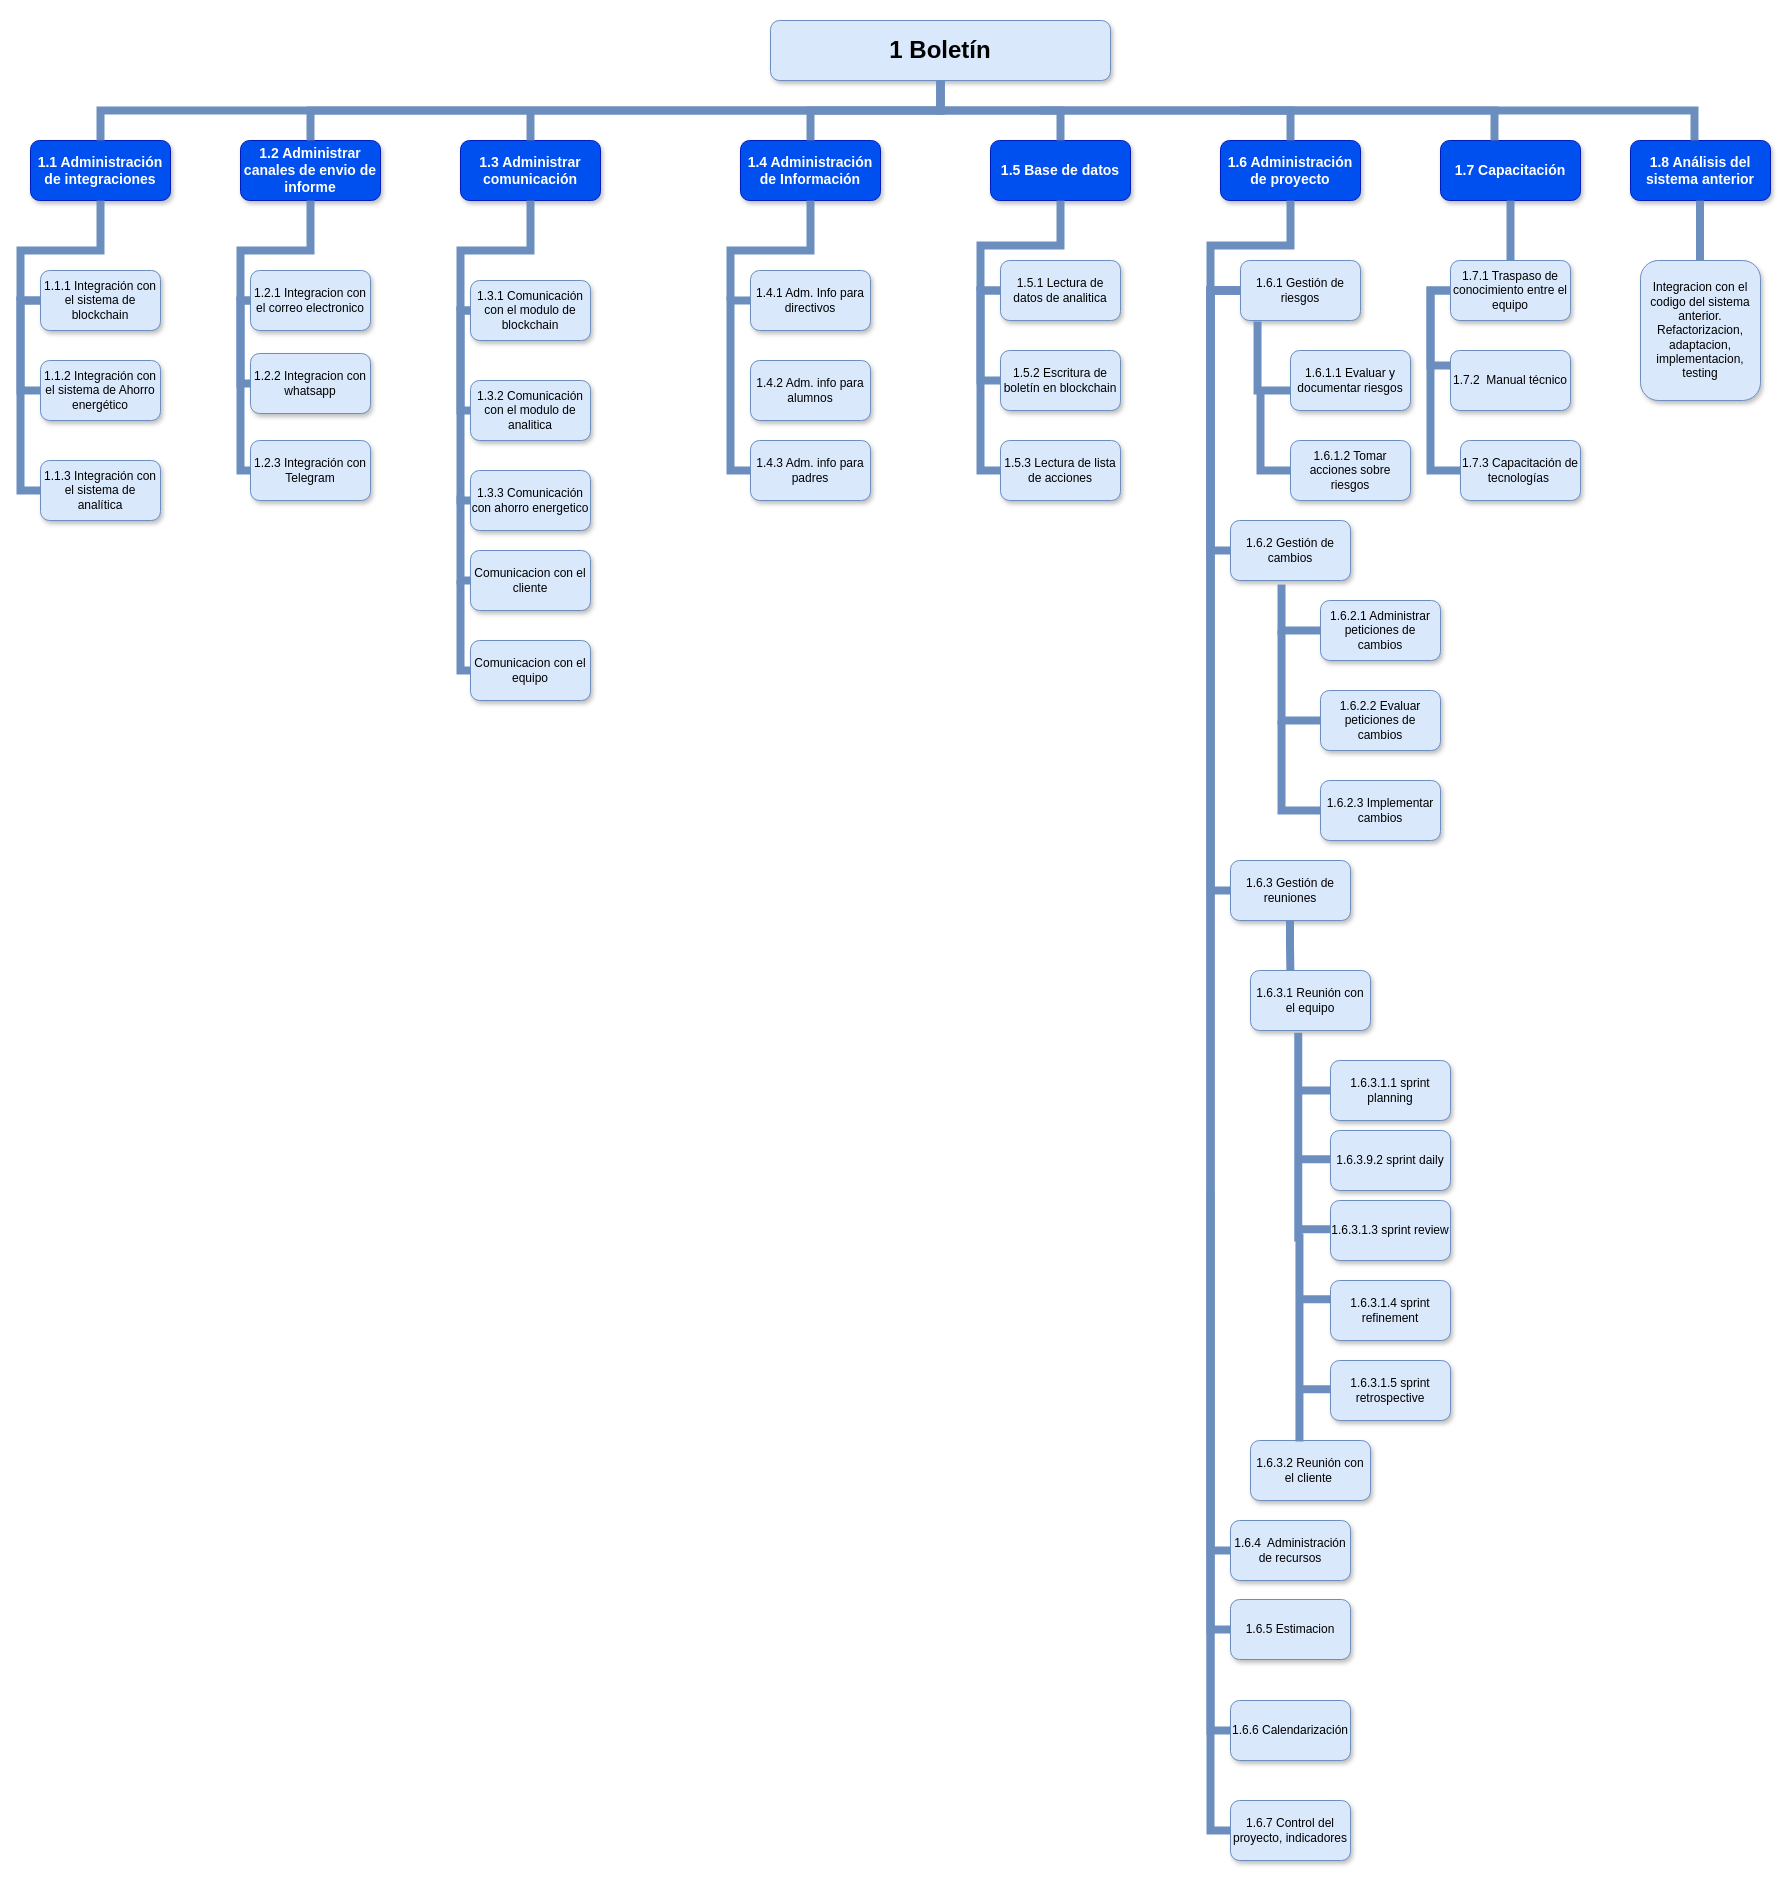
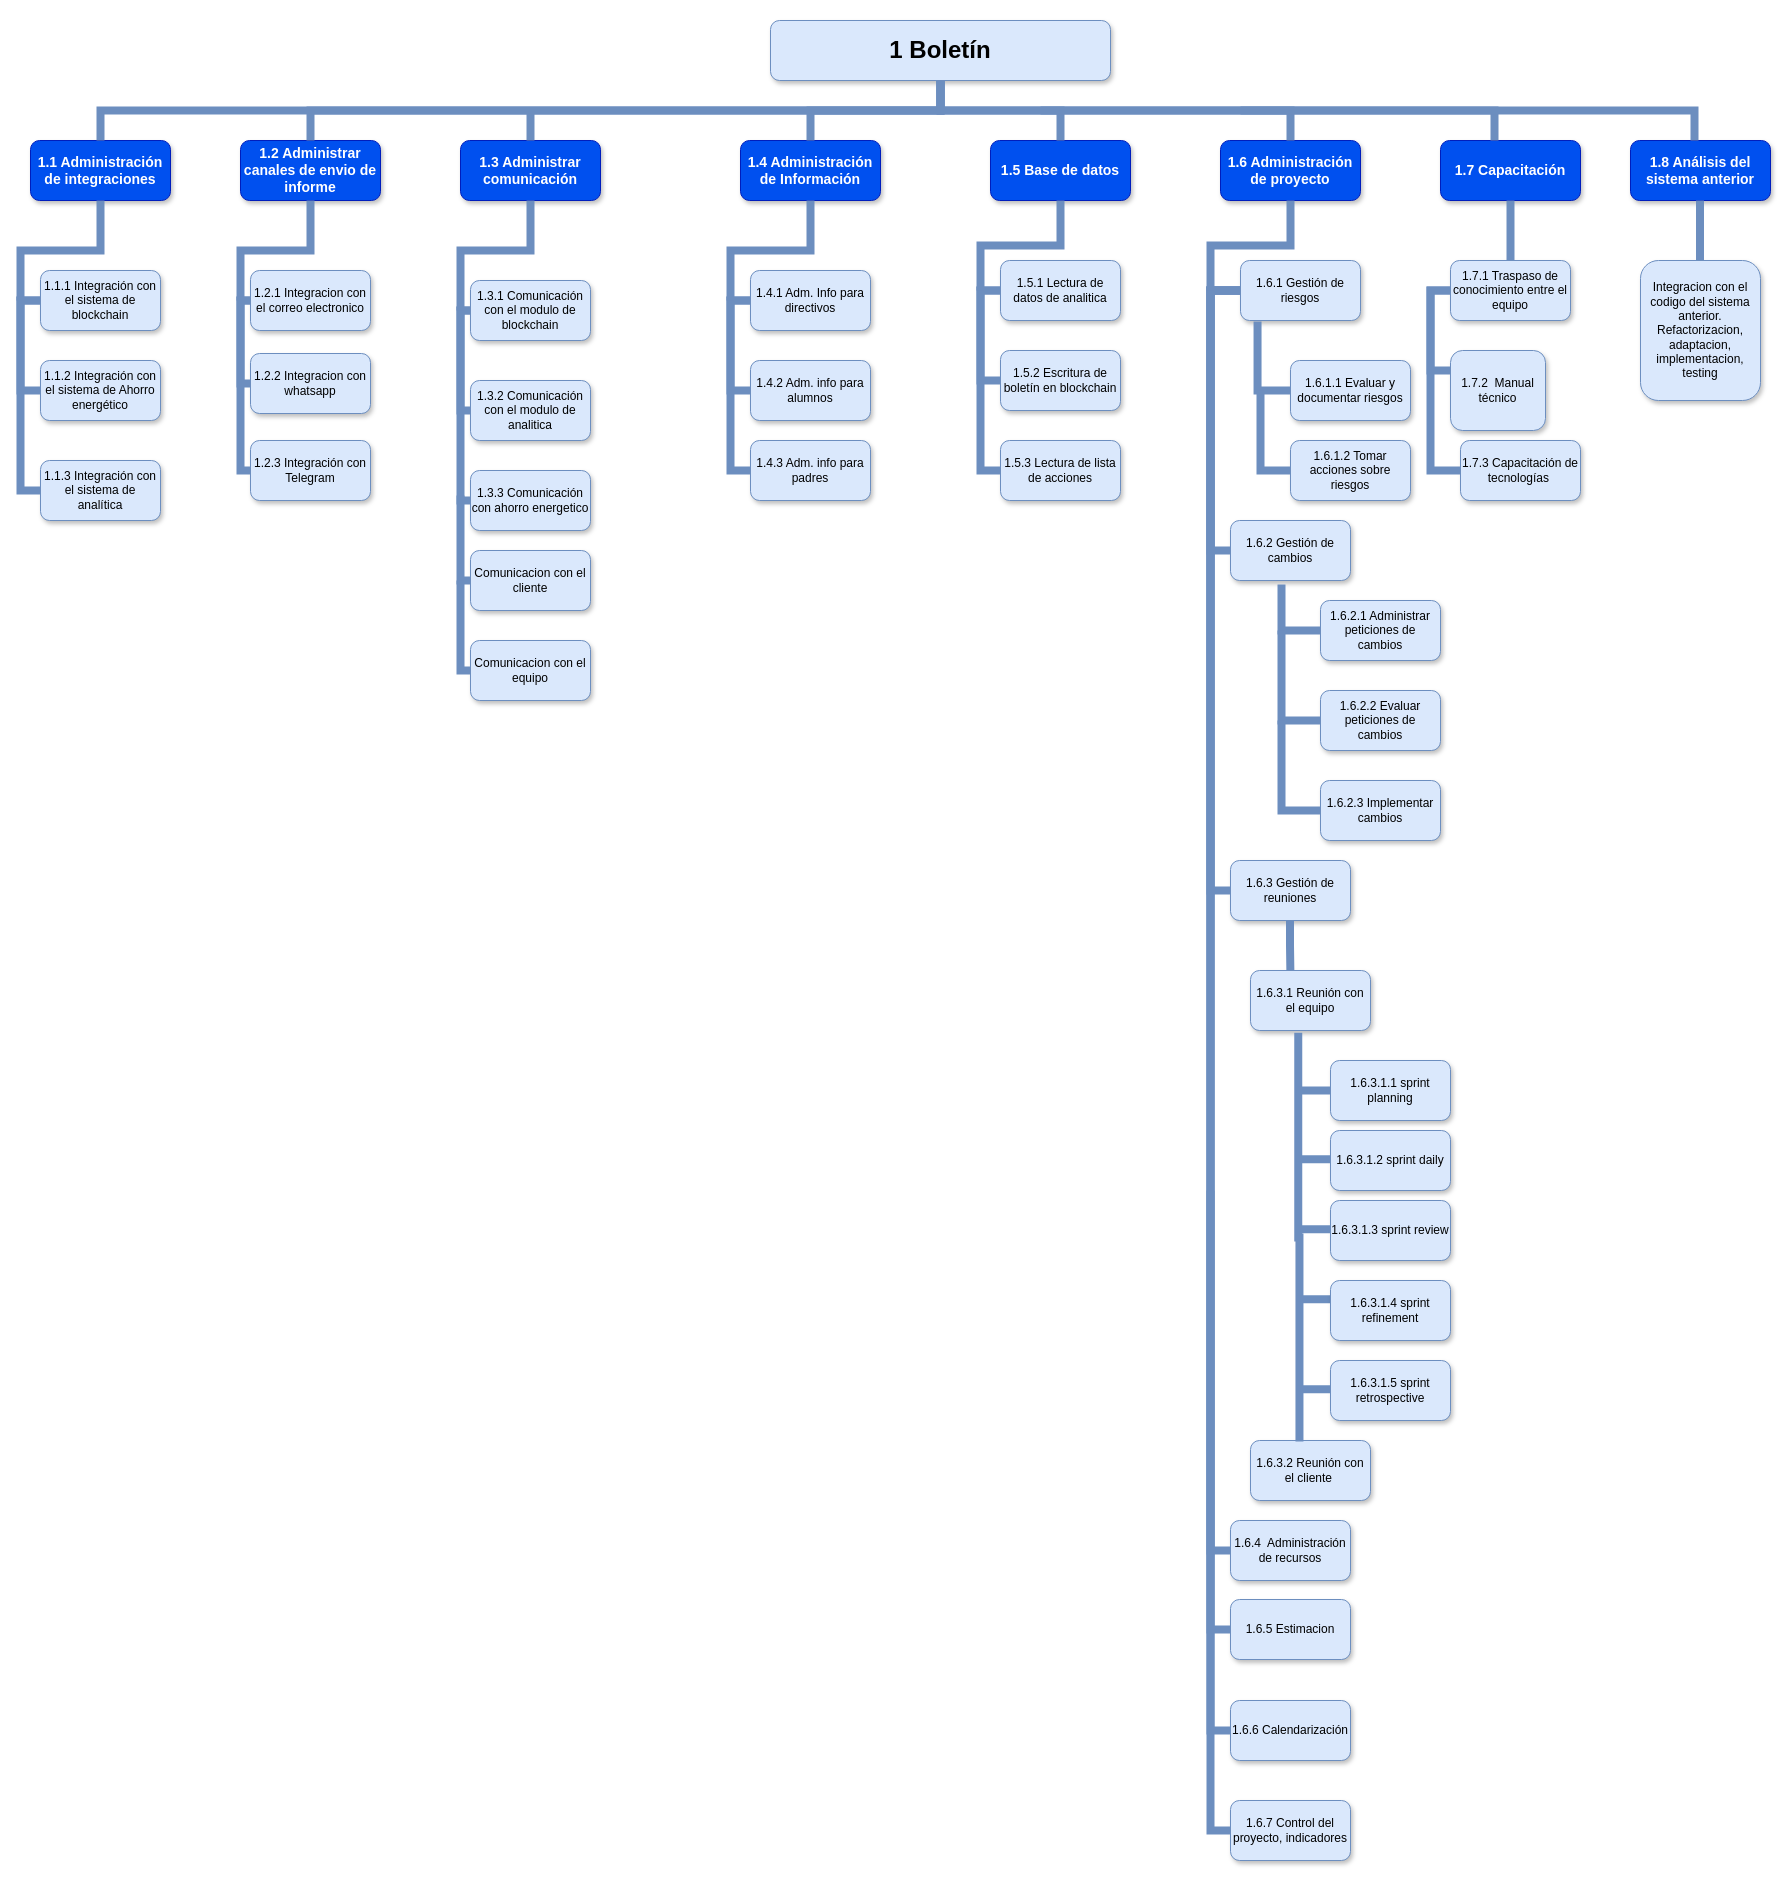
node "1.6.1.1 Evaluar y documentar riesgos": moved (1351, 381) -> (1351, 391)
node "1.7.2 Manual técnico": size 120x60 -> 95x80
edge "1.4.1 Adm. Info para directivos" -- "1.4.2 Adm. info para alumnos": added
node "1.6.3.9.2 sprint daily": label "1.6.3.9.2 sprint daily" -> "1.6.3.1.2 sprint daily"
